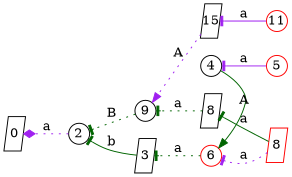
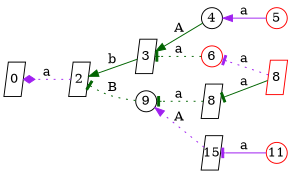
edge "5" -> "4": arrowhead tee -> normal
edge "4" -> "6": now "4" -> "3"
node "2": shape circle -> parallelogram
edge "3" -> "2": arrowhead tee -> normal
